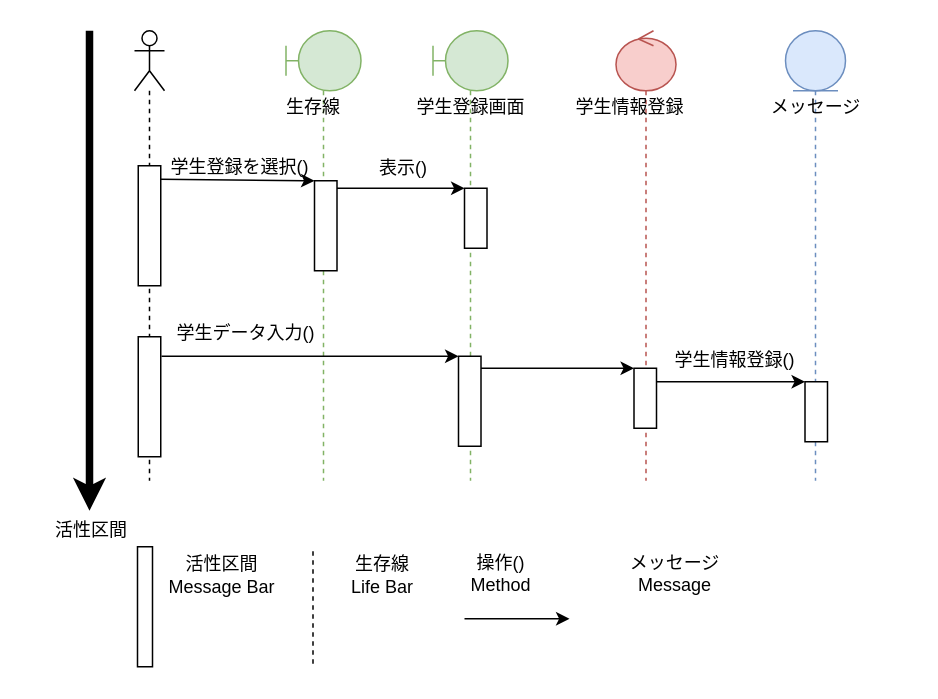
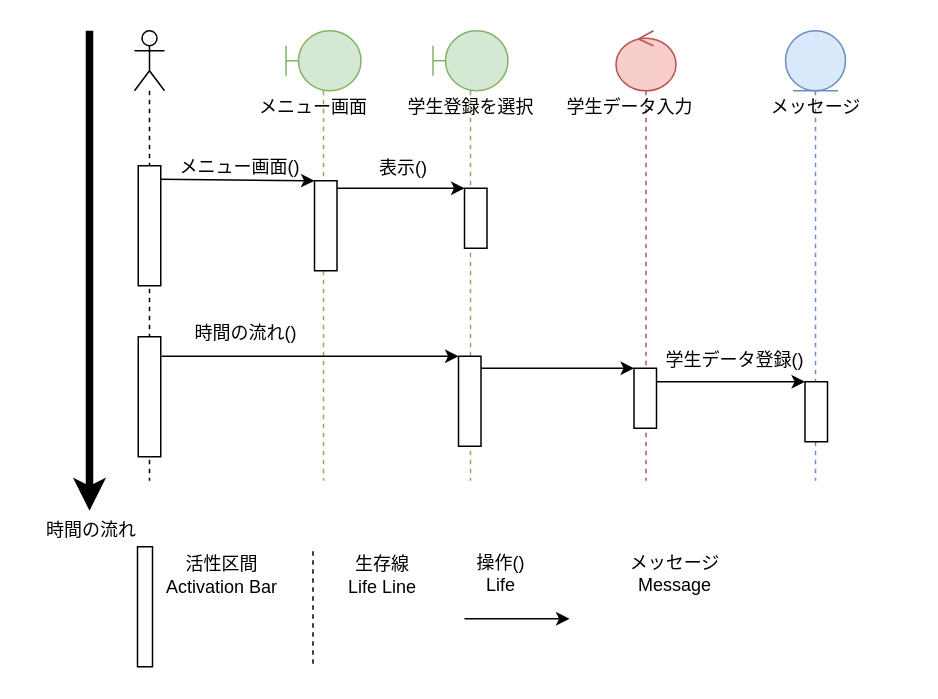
node "生存線": label "生存線" -> "メニュー画面"
node "学生登録画面": label "学生登録画面" -> "学生登録を選択"
node "学生情報登録": label "学生情報登録" -> "学生データ入力"
node "学生登録を選択()": label "学生登録を選択()" -> "メニュー画面()"
node "学生データ入力()": label "学生データ入力()" -> "時間の流れ()"
node "学生情報登録()": label "学生情報登録()" -> "学生データ登録()"
node "活性区間": label "活性区間" -> "時間の流れ"
node "操作() Method": label "操作() Method" -> "操作() Life"
node "活性区間 Message Bar": label "活性区間 Message Bar" -> "活性区間 Activation Bar"
node "生存線 Life Bar": label "生存線 Life Bar" -> "生存線 Life Line"
